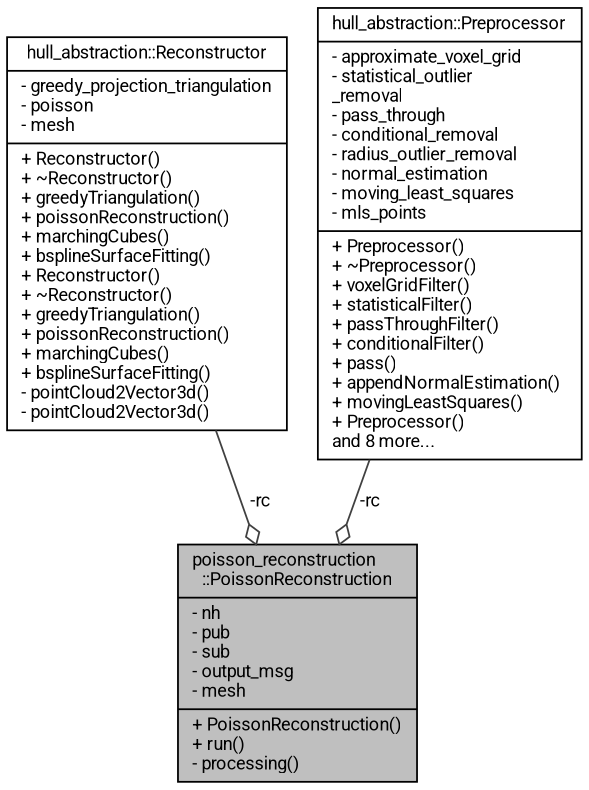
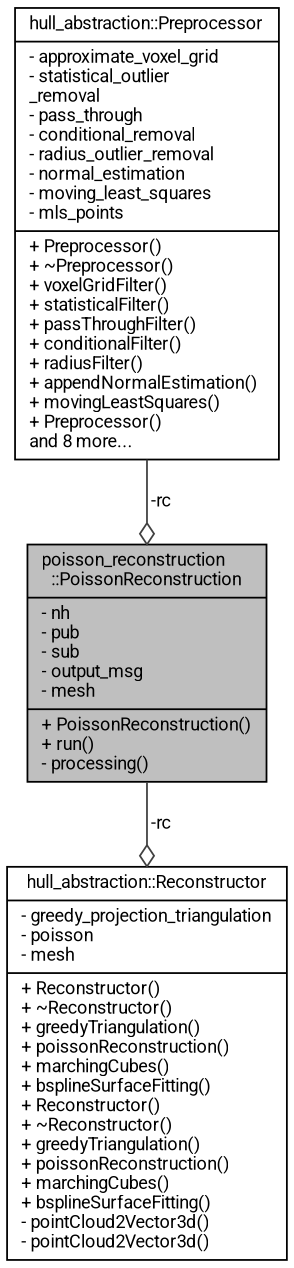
node "hull_abstraction::Preprocessor": text "+ pass()" -> "+ radiusFilter()"
edge "hull_abstraction::Reconstructor" -> "poisson_reconstruction": reversed
